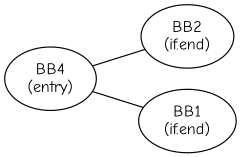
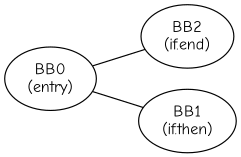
node "BB4 (entry)": label "BB4 (entry)" -> "BB0 (entry)"
node "BB1 (if.end)": label "BB1 (if.end)" -> "BB1 (if.then)"
